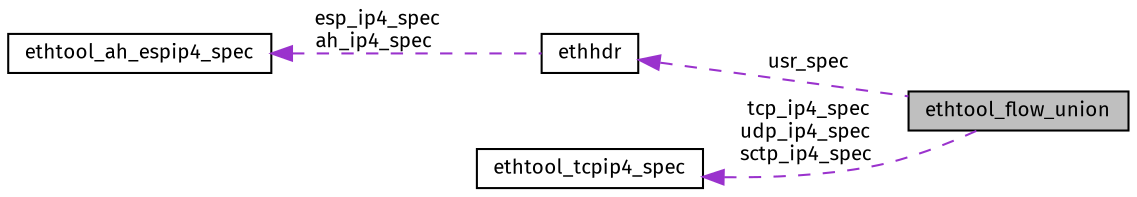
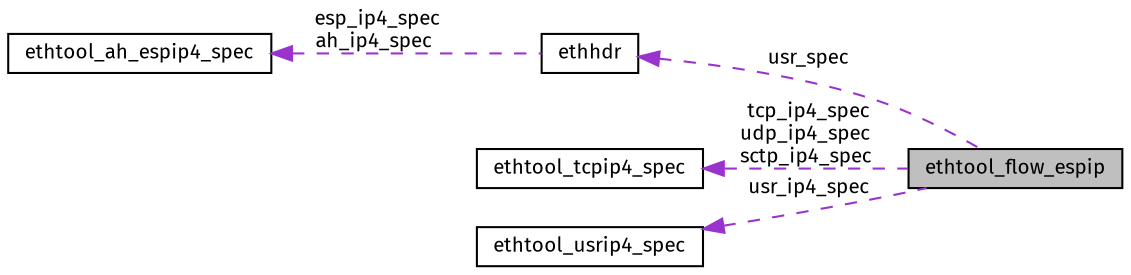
node "ethtool_flow_union": label "ethtool_flow_union" -> "ethtool_flow_espip"
node "ethtool_usrip4_spec": added
